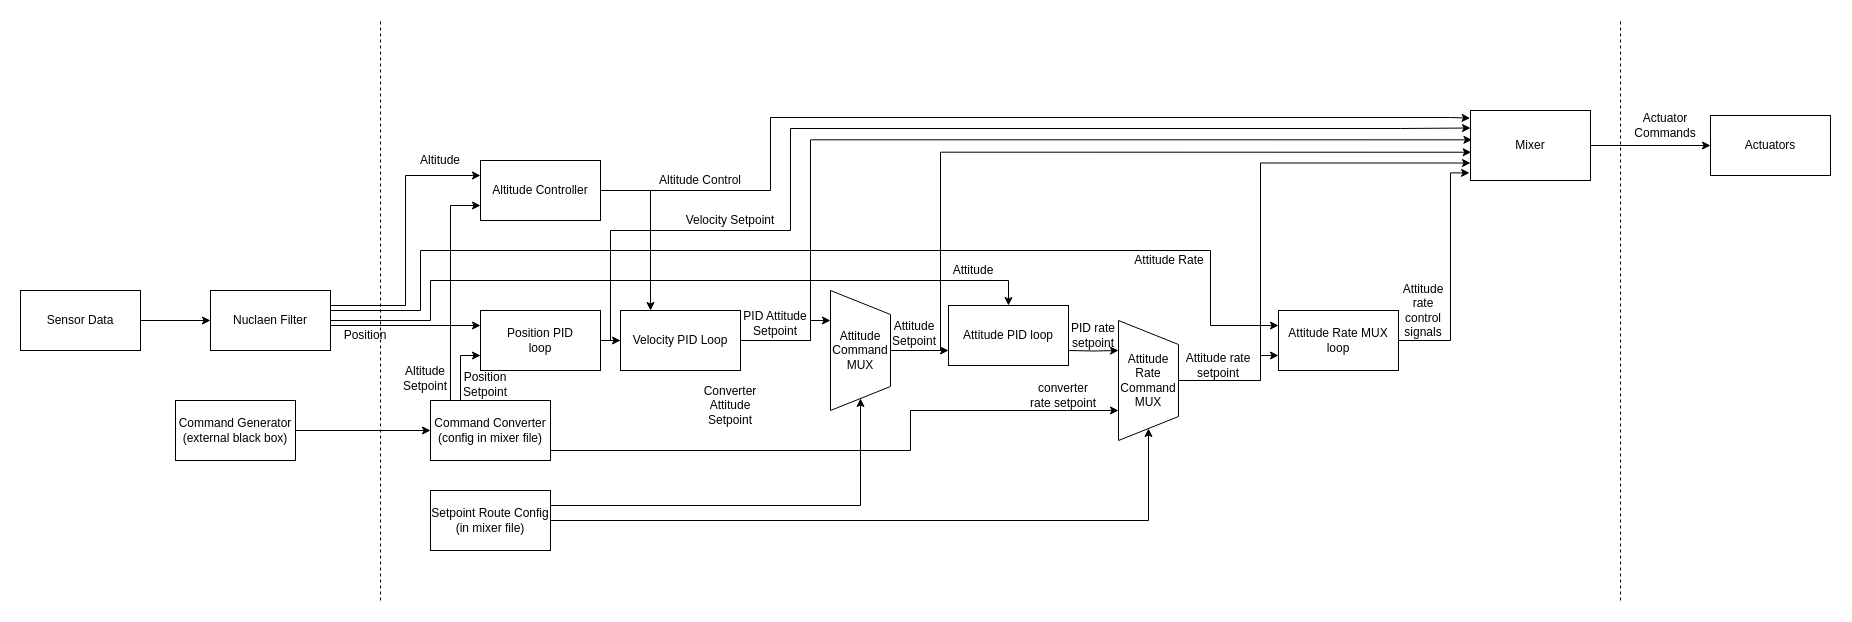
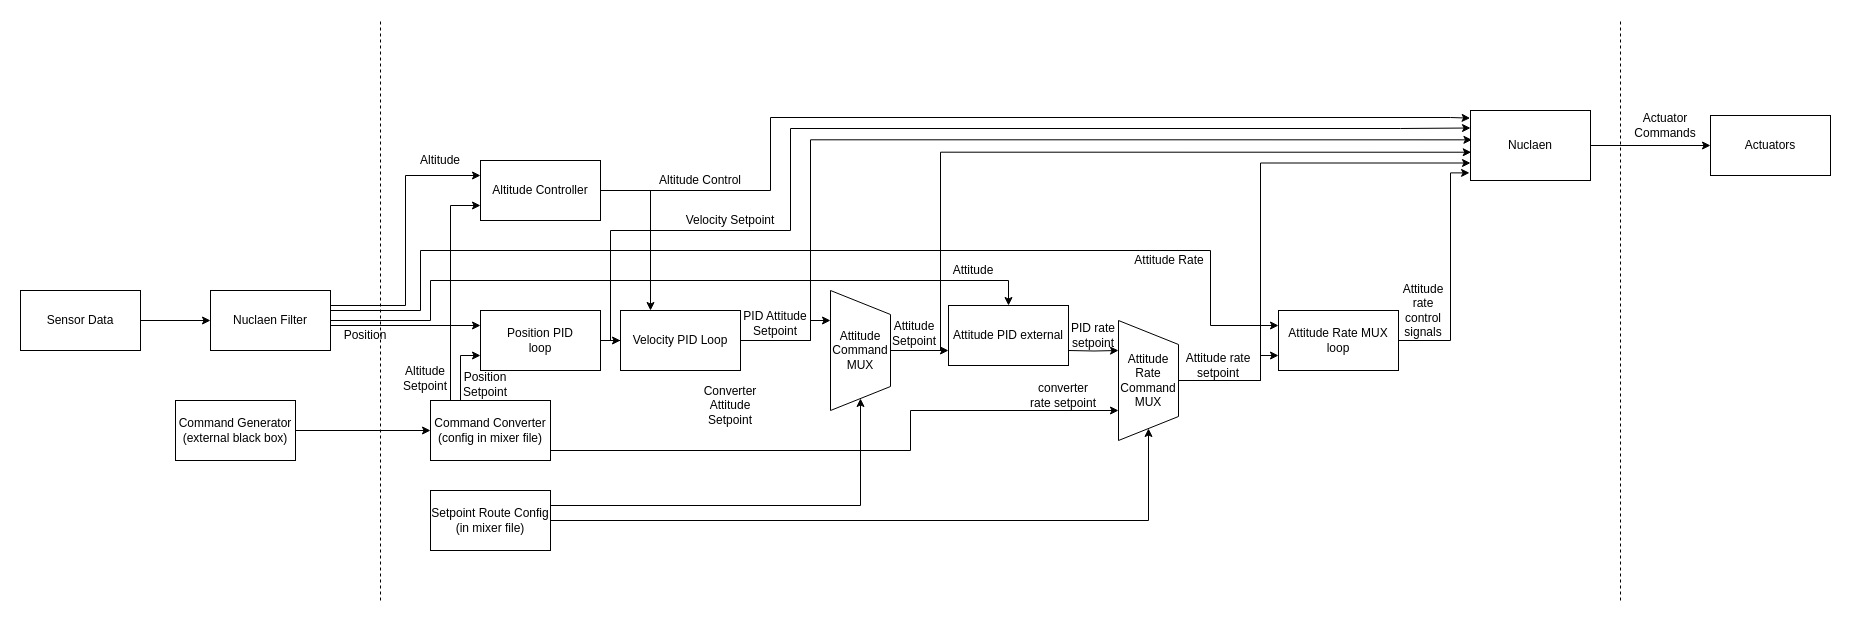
node "Mixer": label "Mixer" -> "Nuclaen"
node "Attitude PID loop": label "Attitude PID loop" -> "Attitude PID external"
